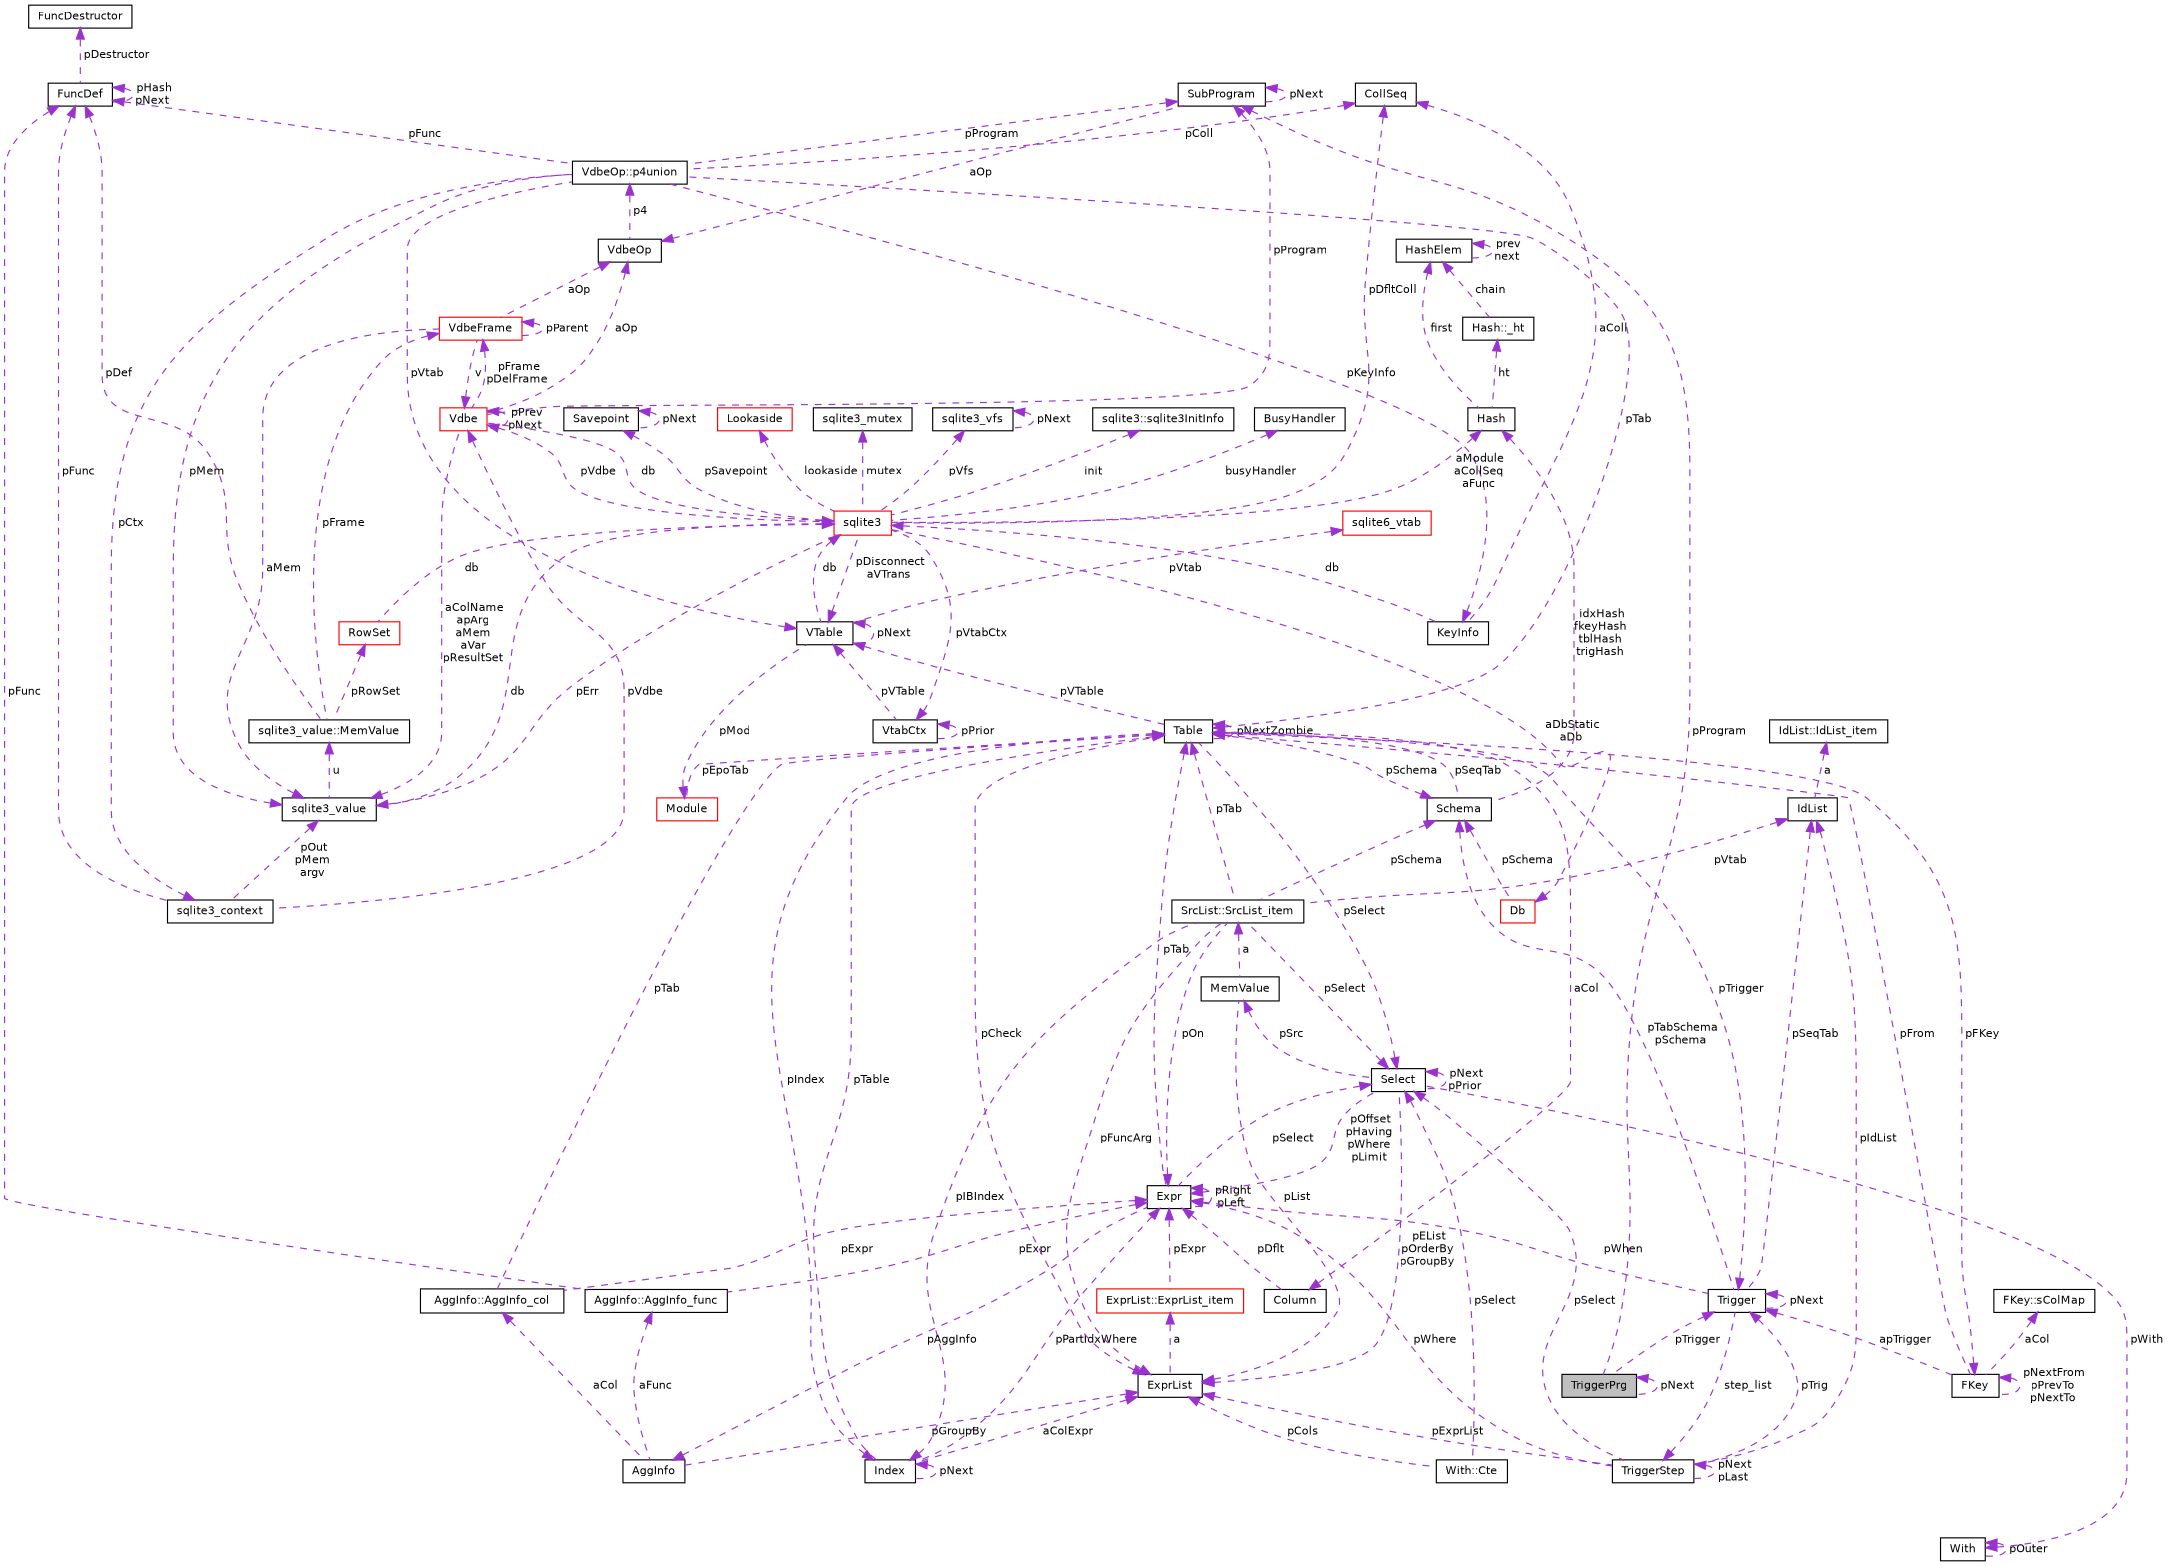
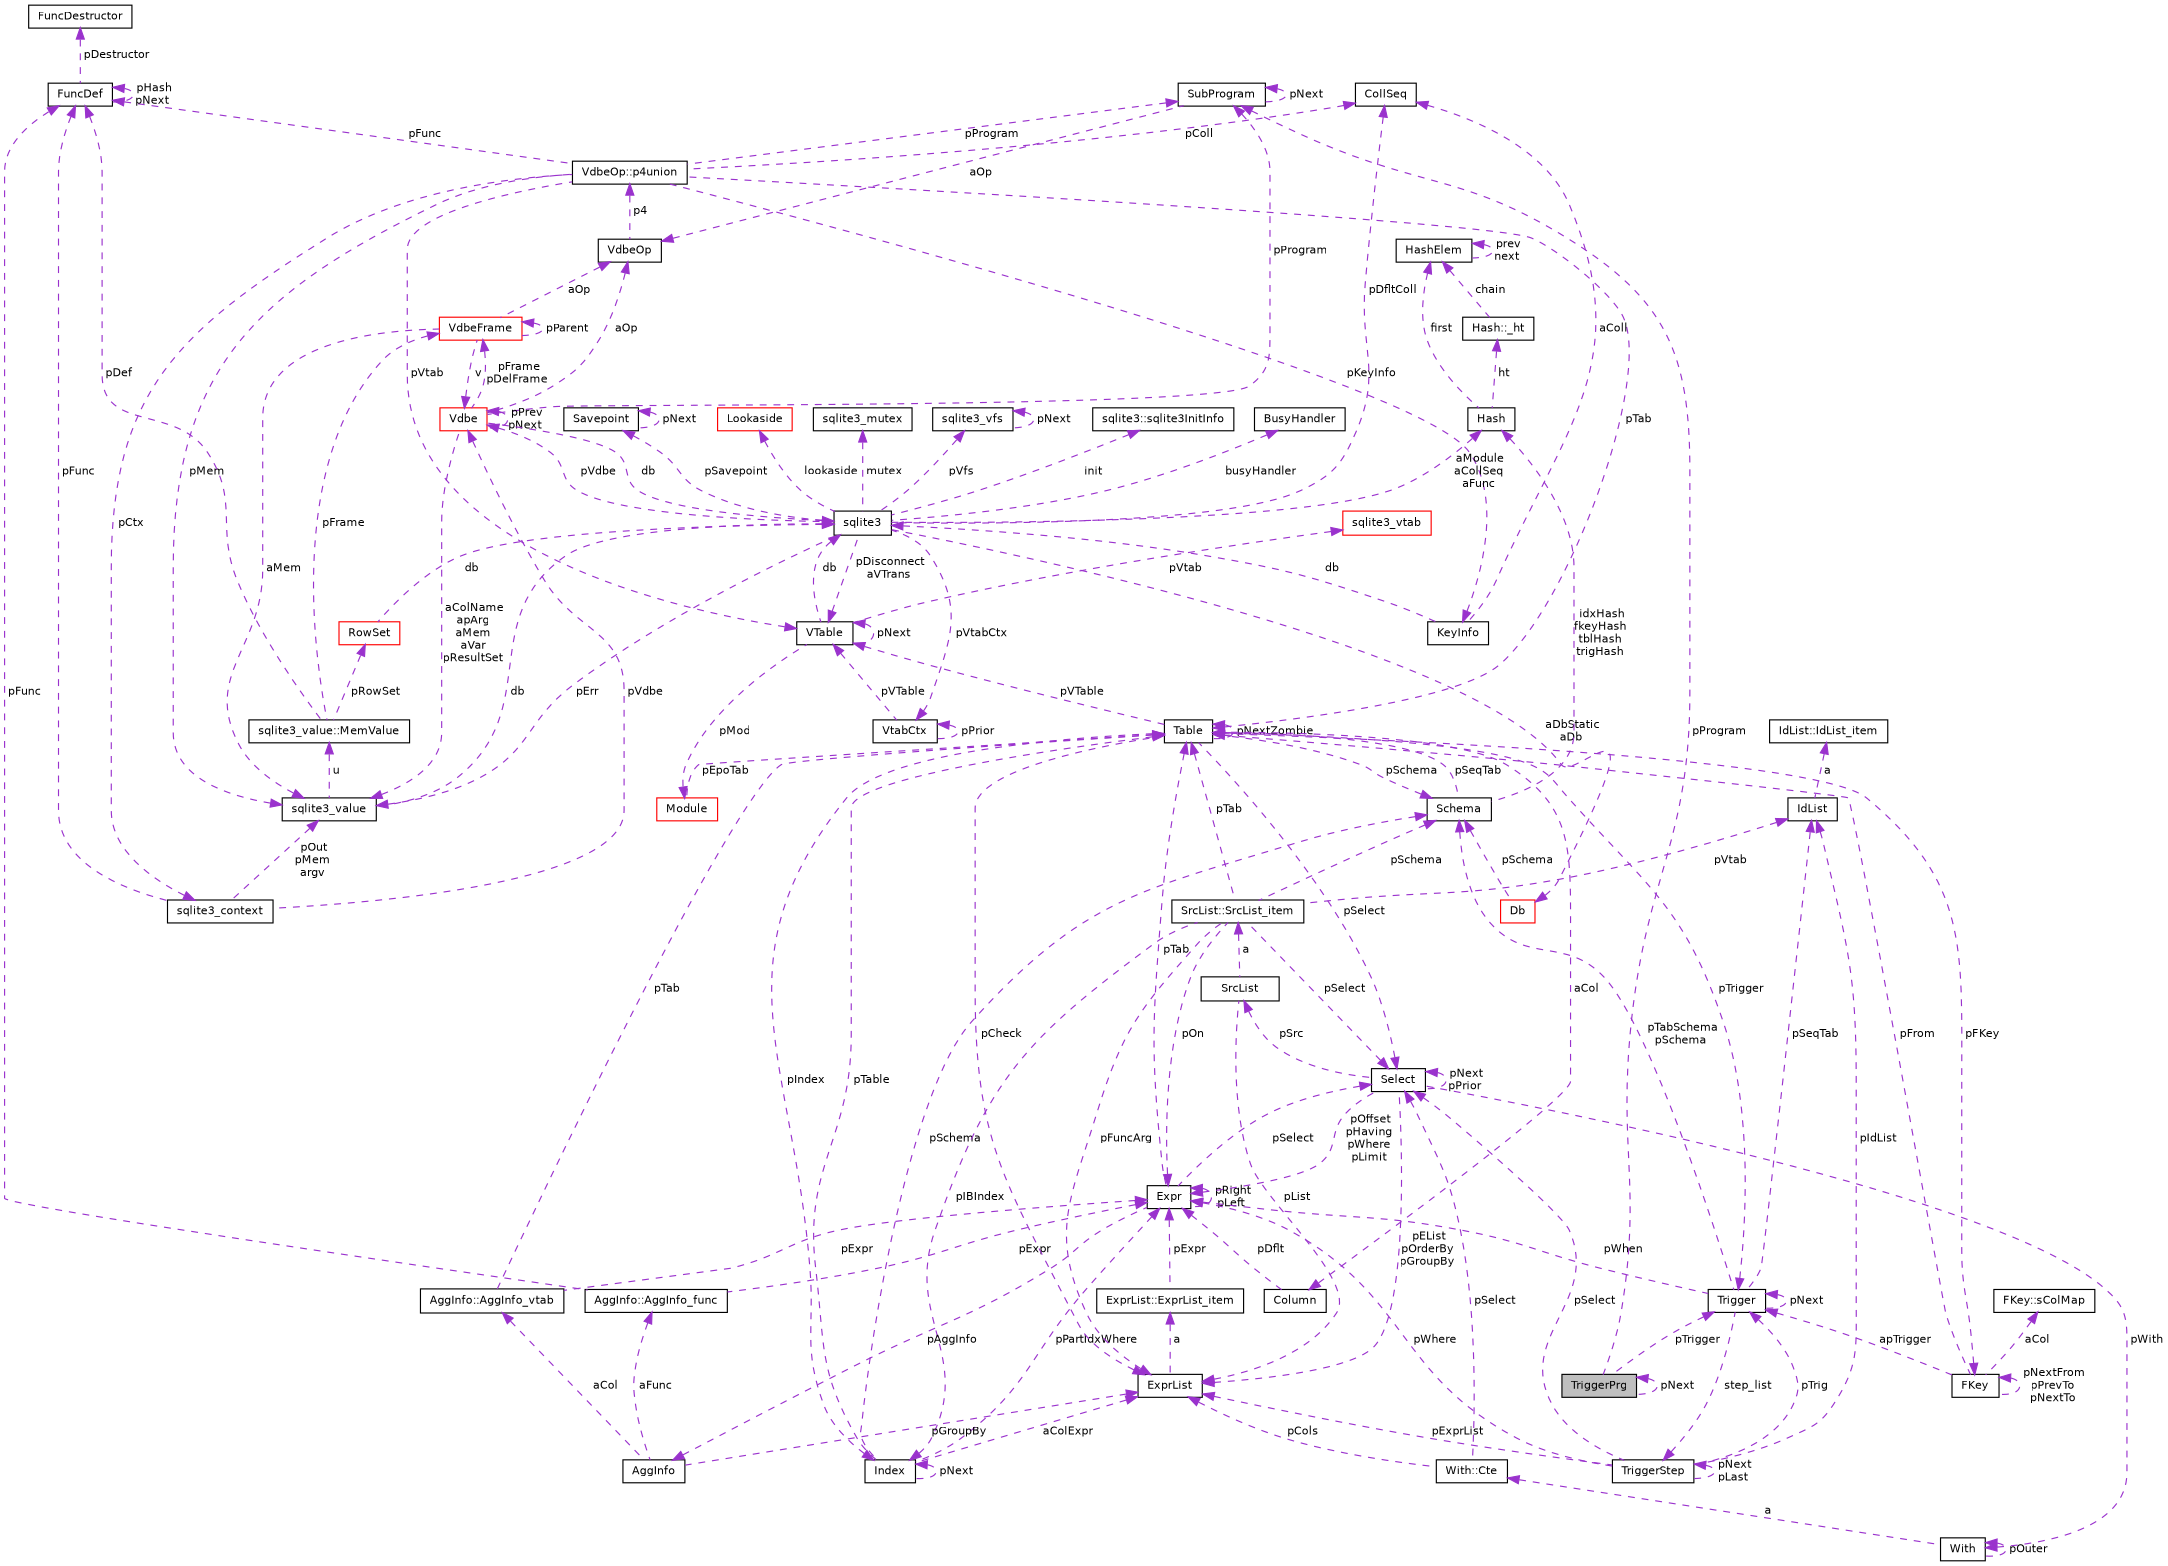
node "sqlite3": color red -> black
node "sqlite6_vtab": label "sqlite6_vtab" -> "sqlite3_vtab"
node "MemValue": label "MemValue" -> "SrcList"
edge "Index" -> "Schema": added, label "pSchema"
node "AggInfo::AggInfo_col": label "AggInfo::AggInfo_col" -> "AggInfo::AggInfo_vtab"
node "ExprList::ExprList_item": color red -> black
edge "With" -> "With::Cte": added, label "a"
